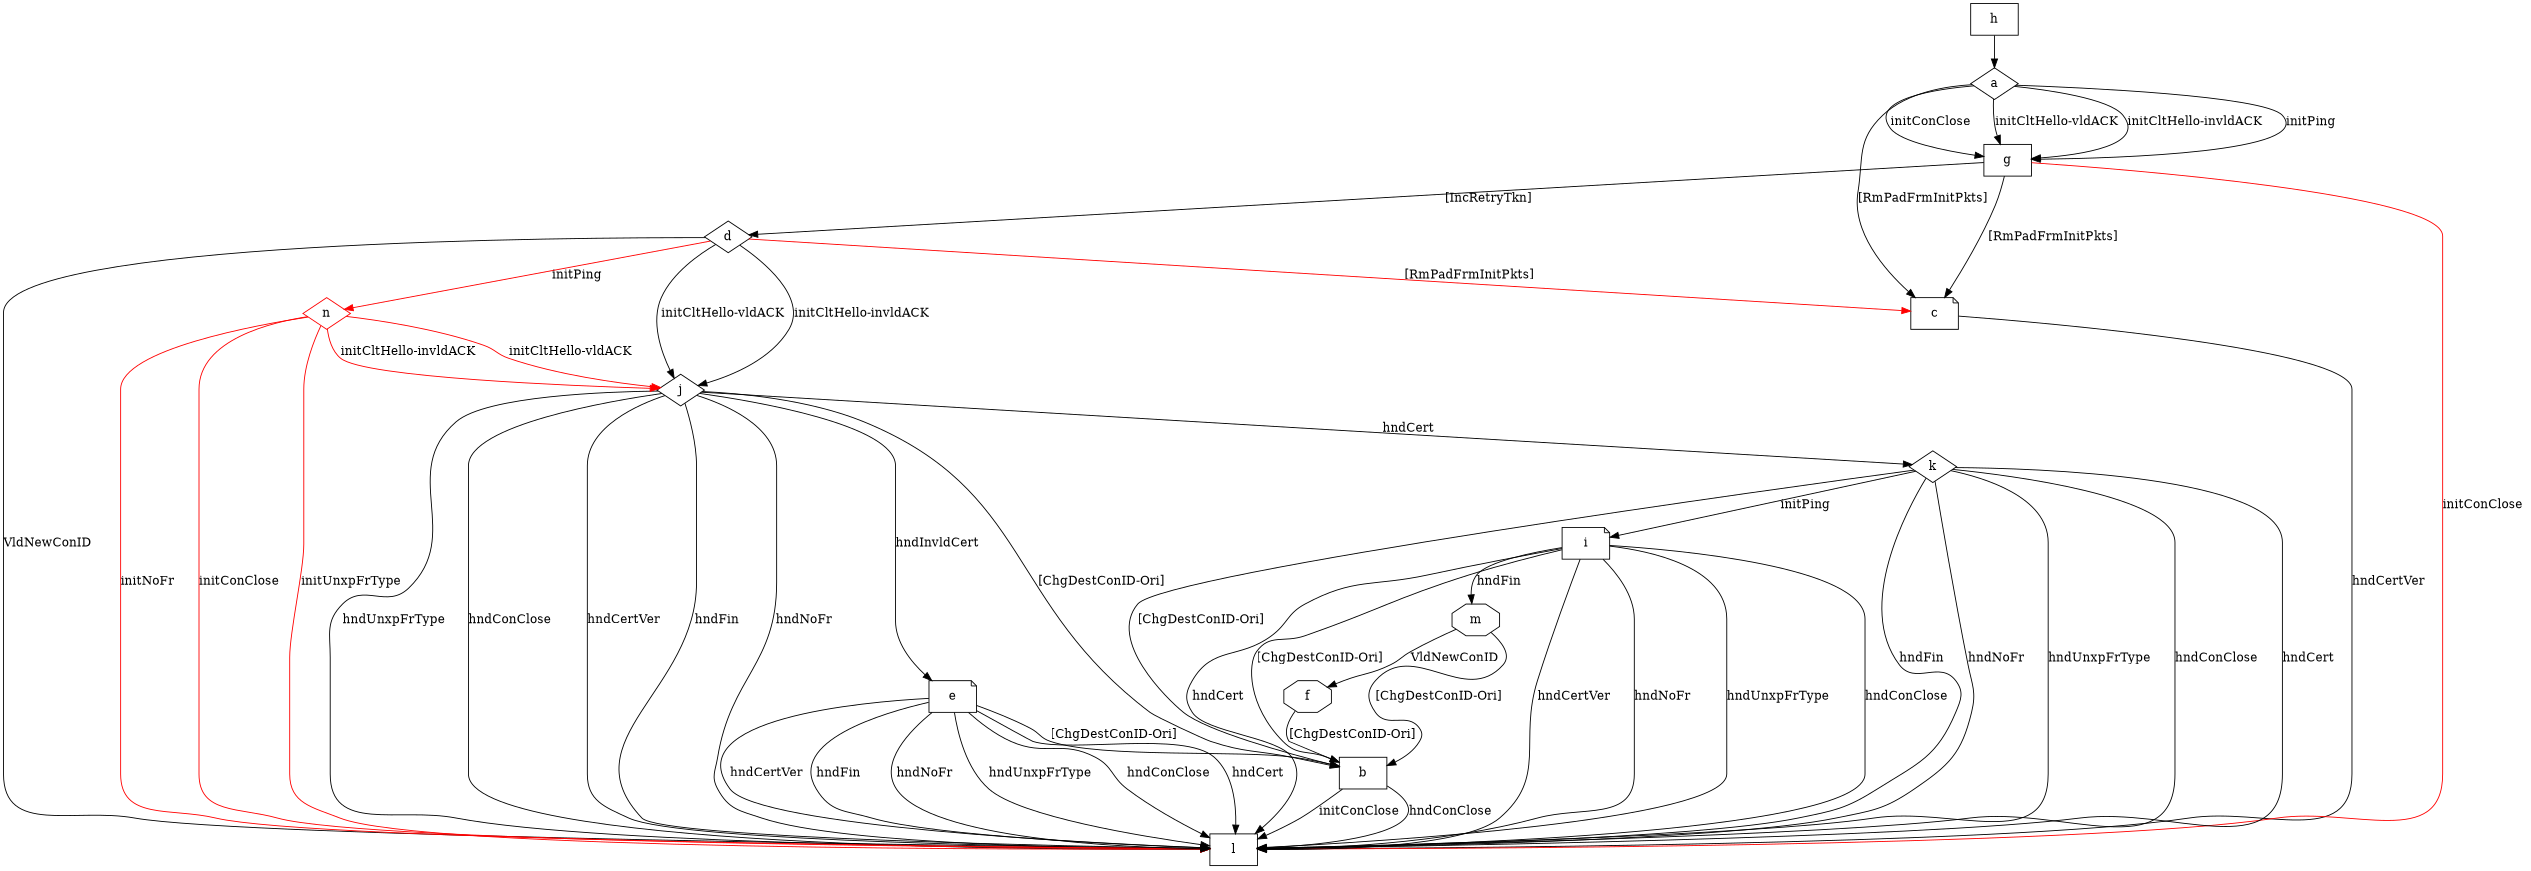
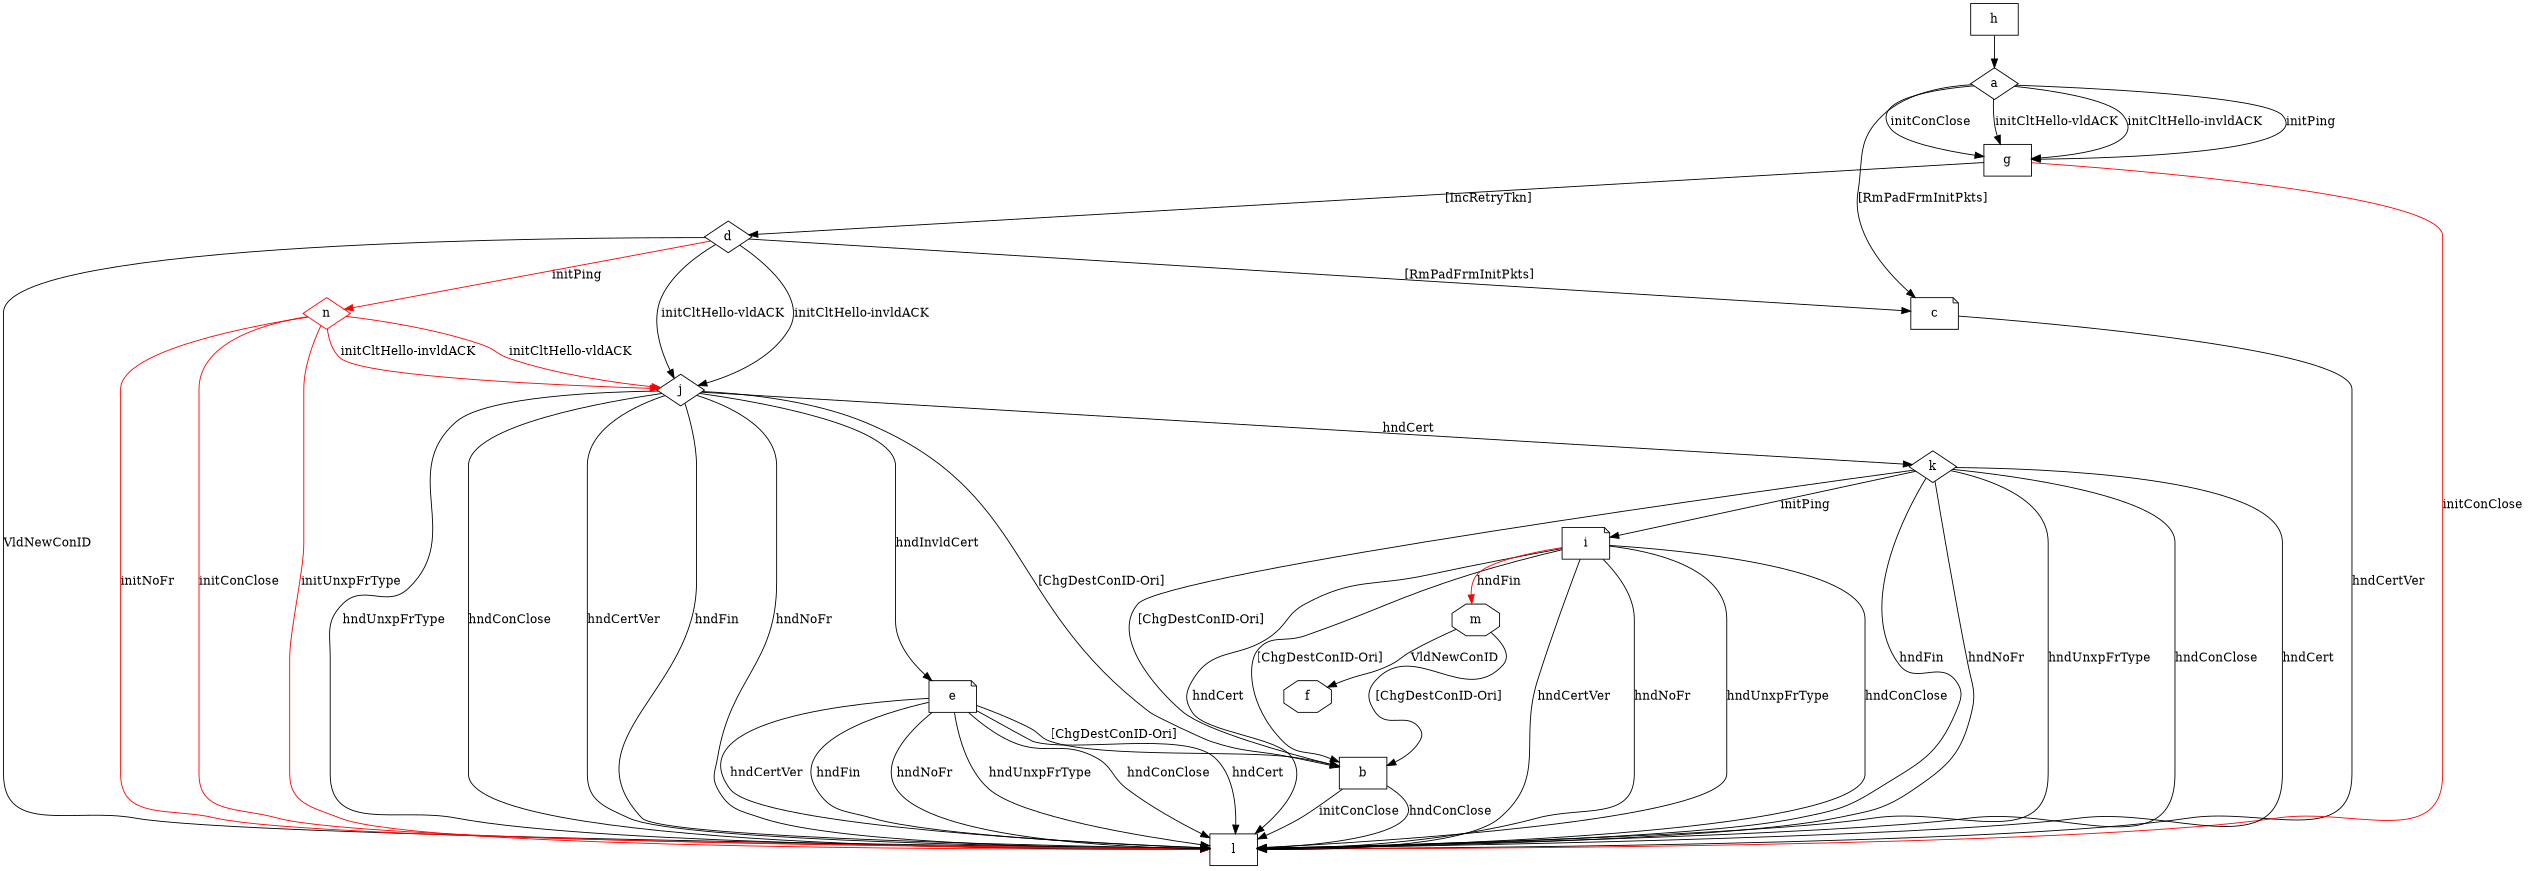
edge "g" -> "c": removed, label "[RmPadFrmInitPkts]"
edge "d" -> "c": color red -> black
edge "i" -> "m": color black -> red
edge "f" -> "b": removed, label "[ChgDestConID-Ori]"
